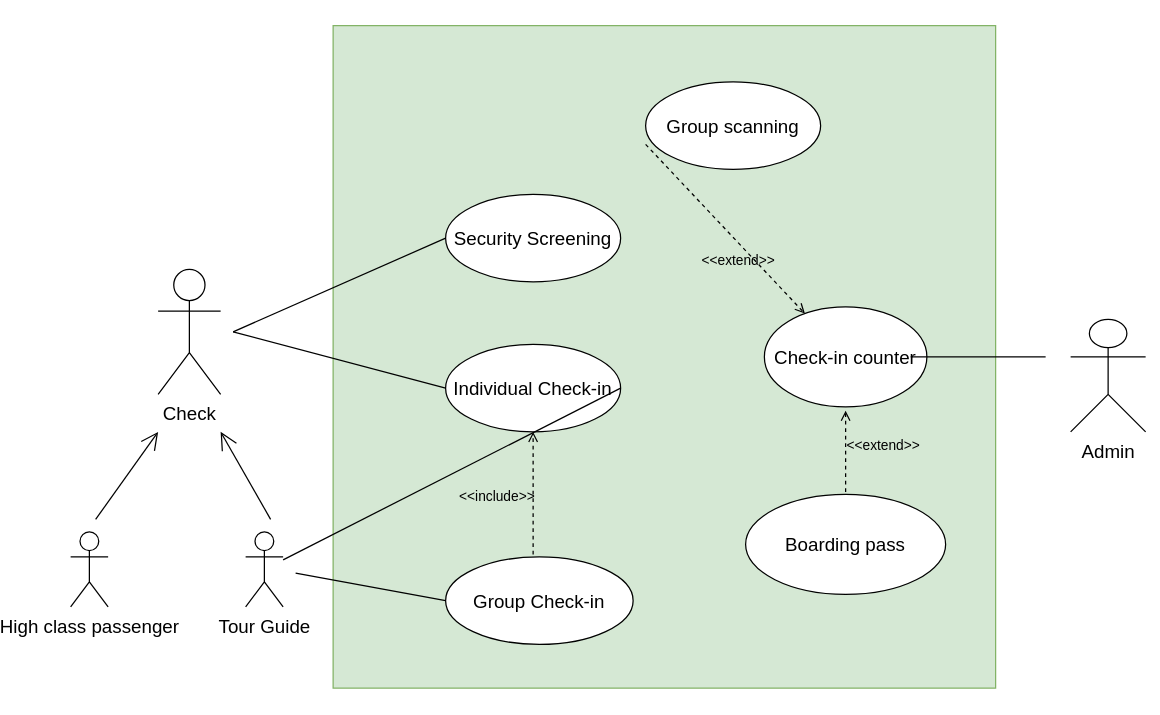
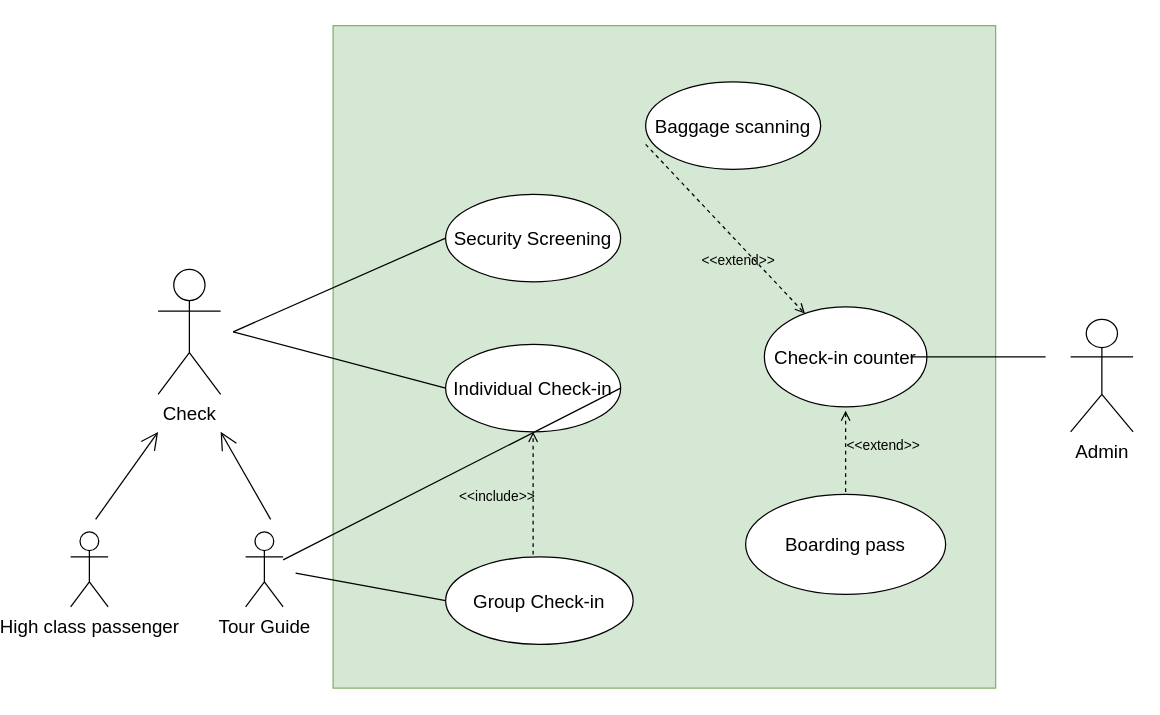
node "Group scanning": label "Group scanning" -> "Baggage scanning"
node "Admin": size 75x113 -> 63x113
